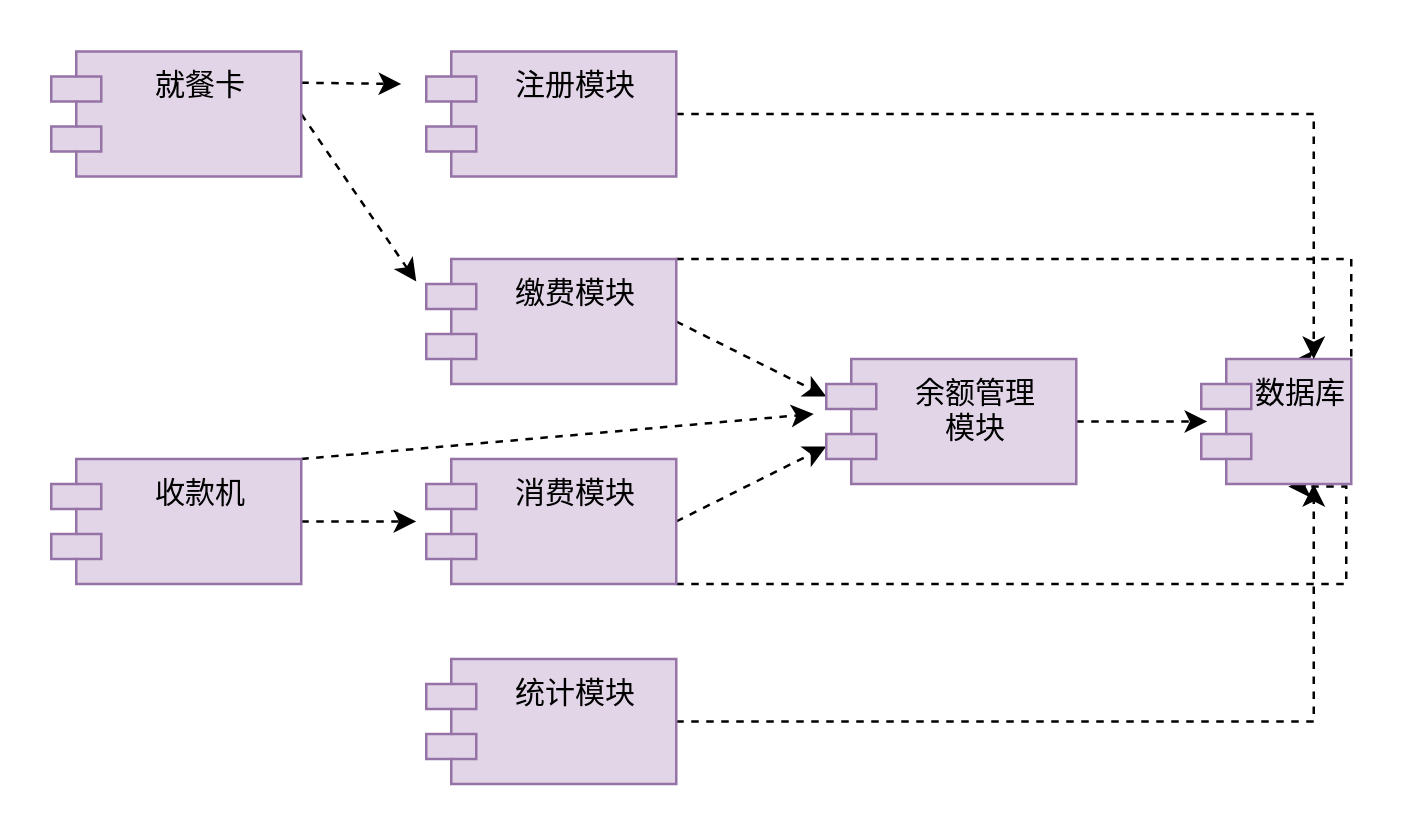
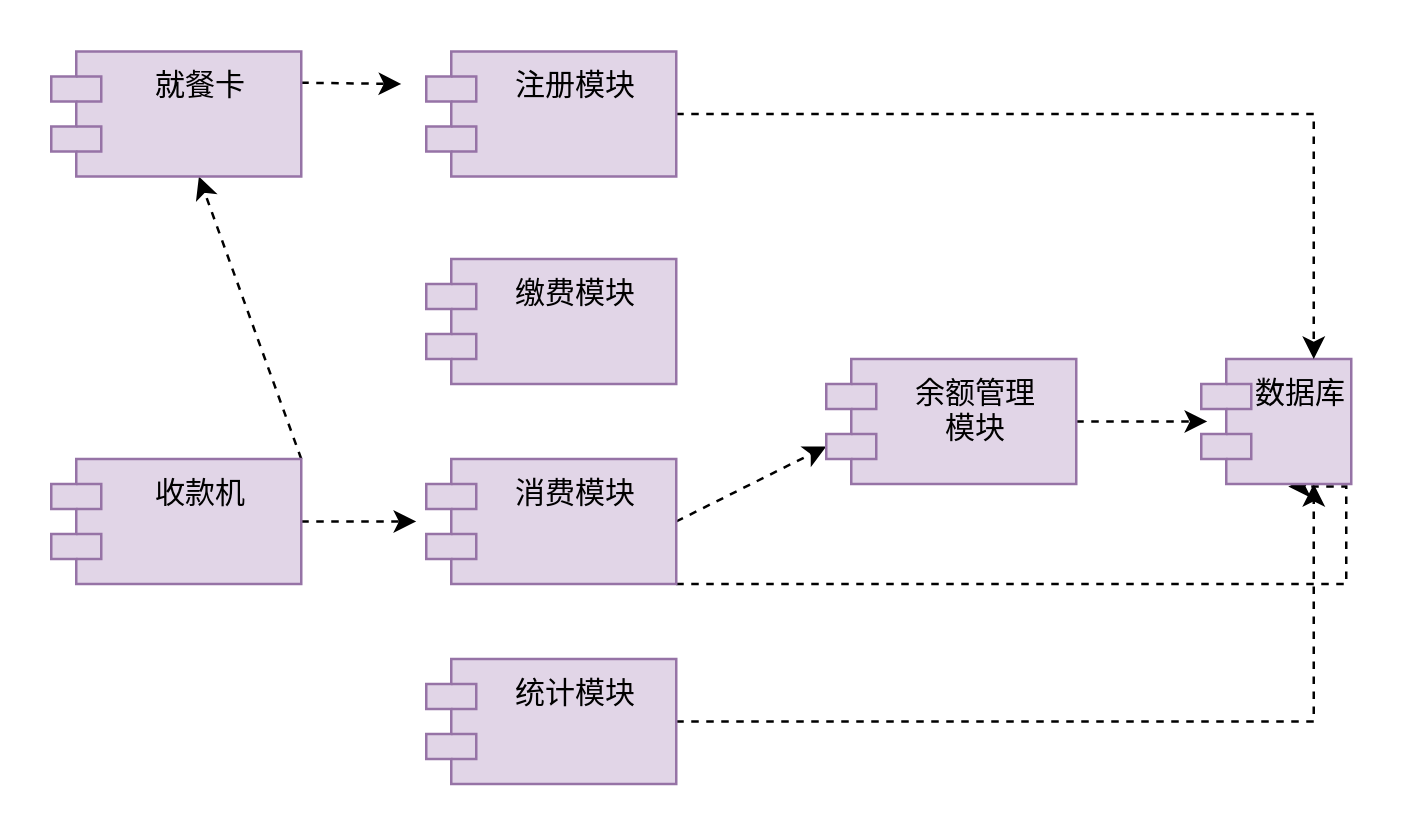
edge "就餐卡" -> "缴费模块": removed
edge "缴费模块" -> "数据库": removed
edge "缴费模块" -> "余额管理 模块": removed
edge "收款机" -> "余额管理 模块": now "收款机" -> "就餐卡"
